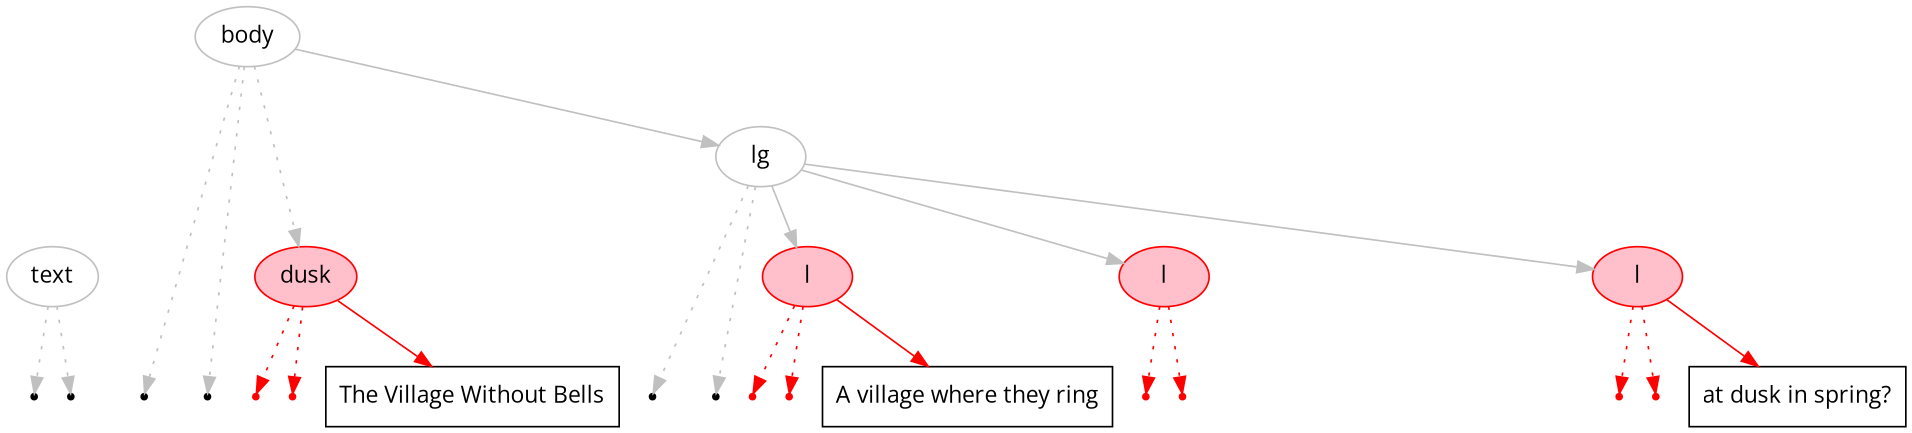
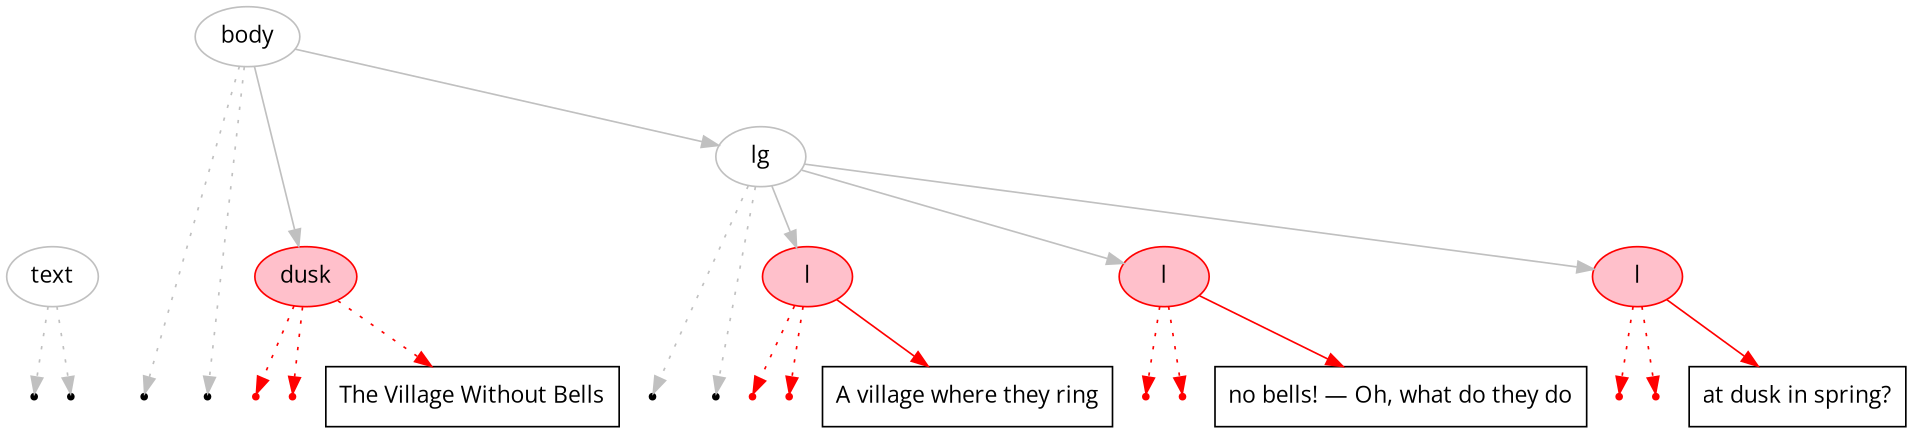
edge "body" -> "dusk": style dotted -> solid
edge "dusk" -> "The Village Without Bells": style solid -> dotted
node "no bells! — Oh, what do they do": added
